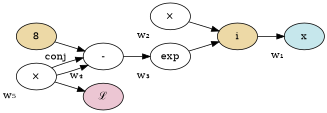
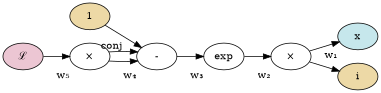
node "8": label "8" -> "1"
edge "i" -> "x w₁": now "× w₂" -> "x w₁"
edge "exp w₃" -> "i": now "exp w₃" -> "× w₂"
edge "× w₅" -> "ℒ": reversed
